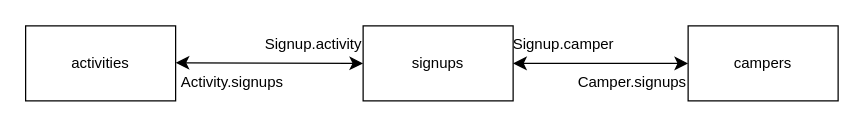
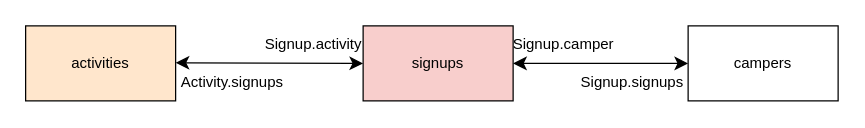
node "activities": fillcolor #ffffff -> #ffe6cc
node "signups": fillcolor #ffffff -> #f8cecc
node "Camper.signups": label "Camper.signups" -> "Signup.signups"
